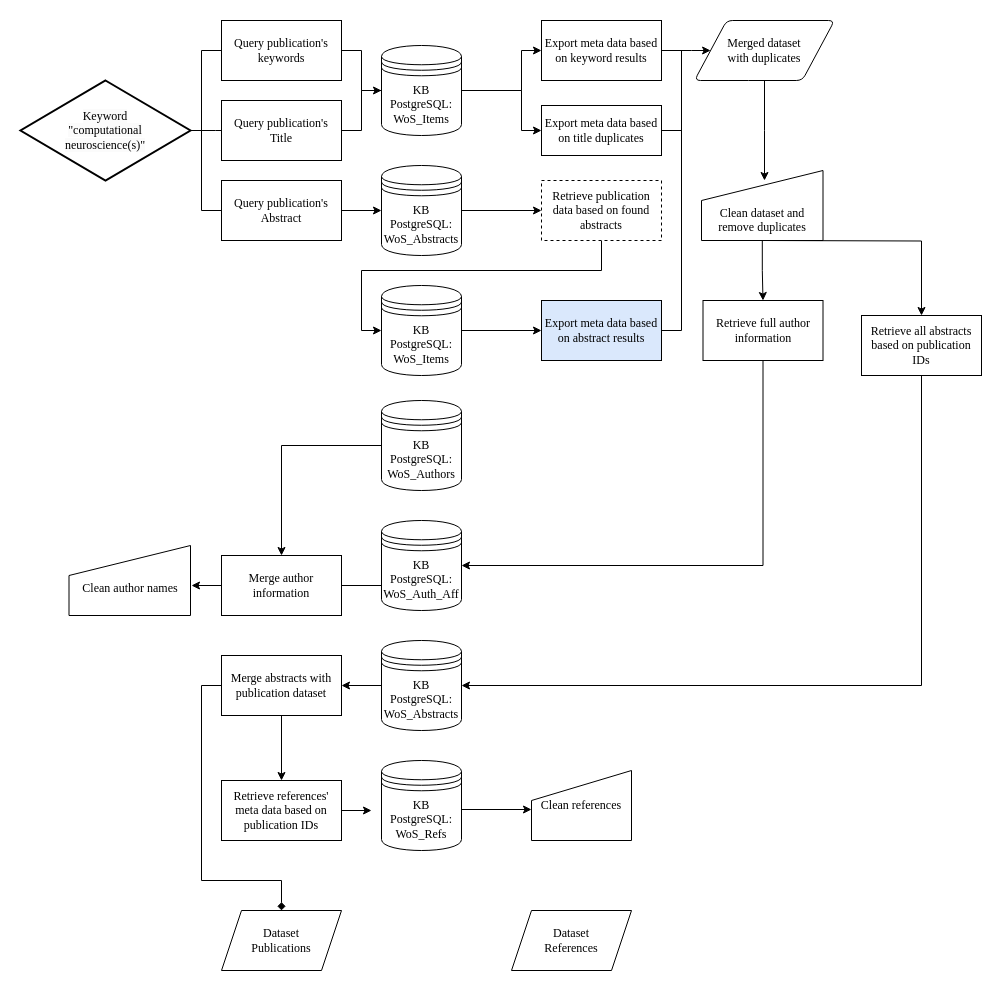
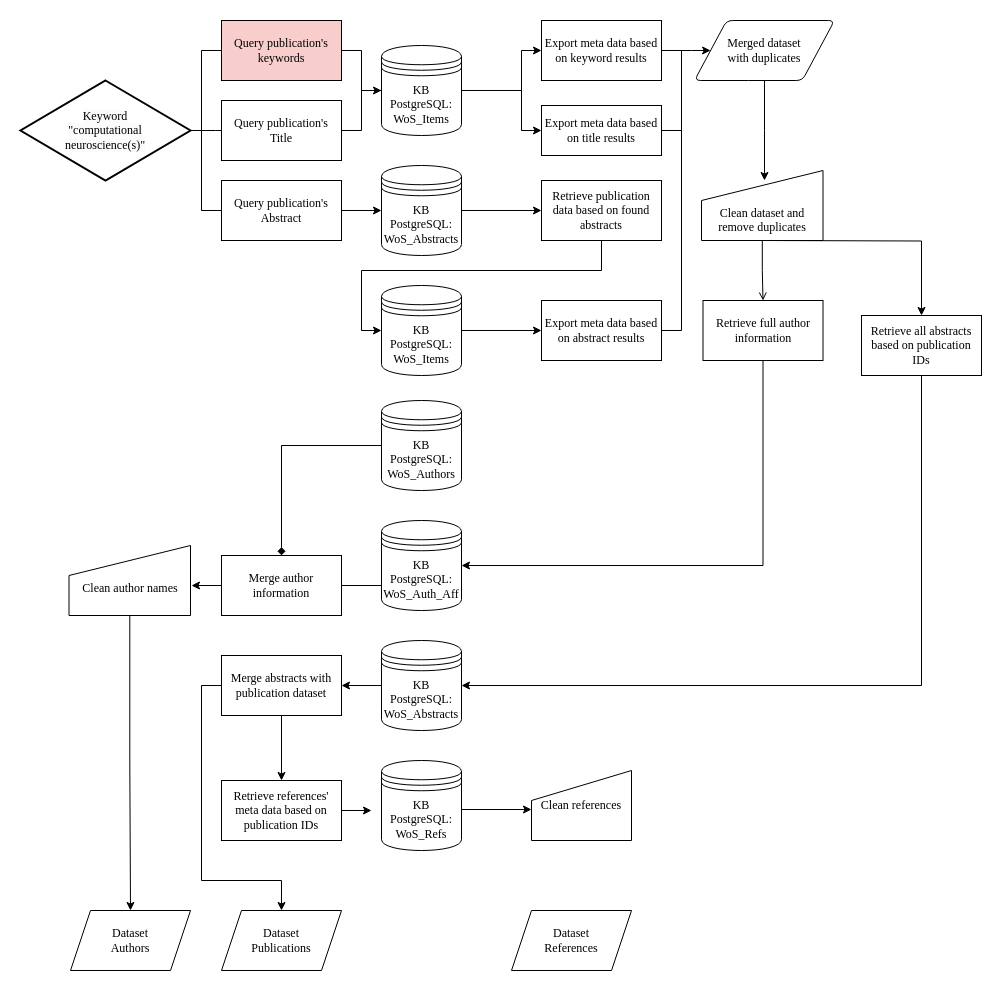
node "Query publication's keywords": fillcolor #ffffff -> #f8cecc
node "Export meta data based on title duplicates": label "Export meta data based on title duplicates" -> "Export meta data based on title results"
node "Retrieve publication data based on found abstracts": style dashed -> solid
edge "Clean dataset and remove duplicates" -> "Retrieve full author information": arrowhead classic -> open
node "Export meta data based on abstract results": fillcolor #dae8fc -> #ffffff
edge "KB PostgreSQL: WoS_Authors" -> "Merge author information": arrowhead classic -> diamond
edge "Clean author names" -> "Dataset Authors": added
edge "Merge abstracts with publication dataset" -> "Dataset Publications": arrowhead diamond -> classic
node "Dataset Authors": added
